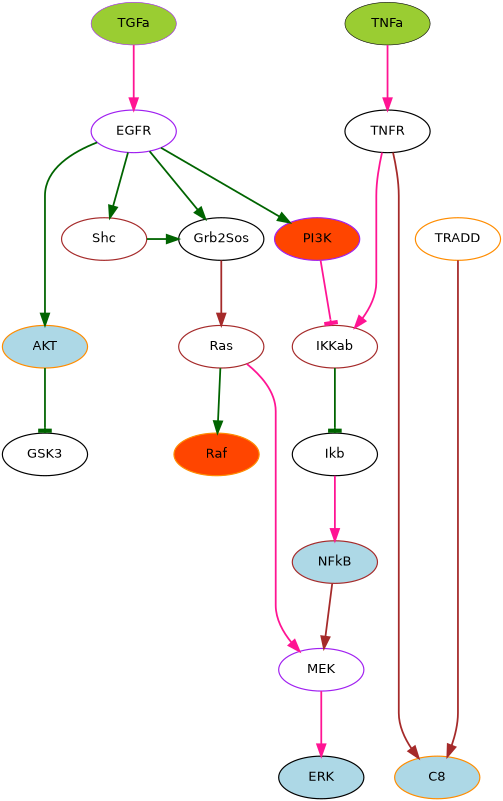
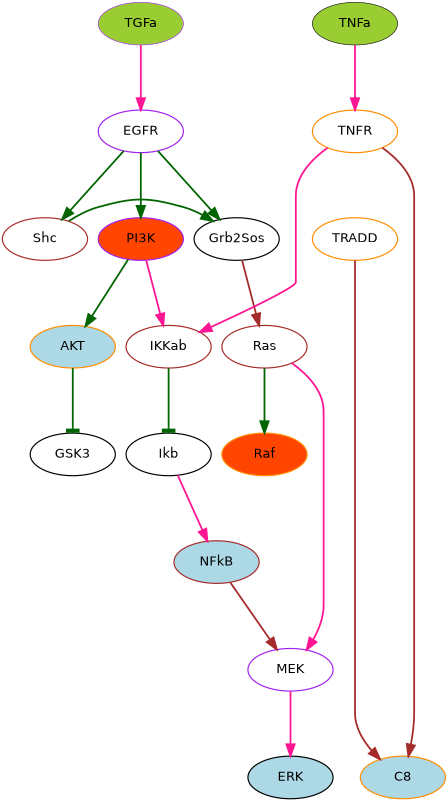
node "TNFR": color black -> darkorange
edge "EGFR" -> "AKT": now "PI3K" -> "AKT"
edge "PI3K" -> "IKKab": arrowhead tee -> normal
